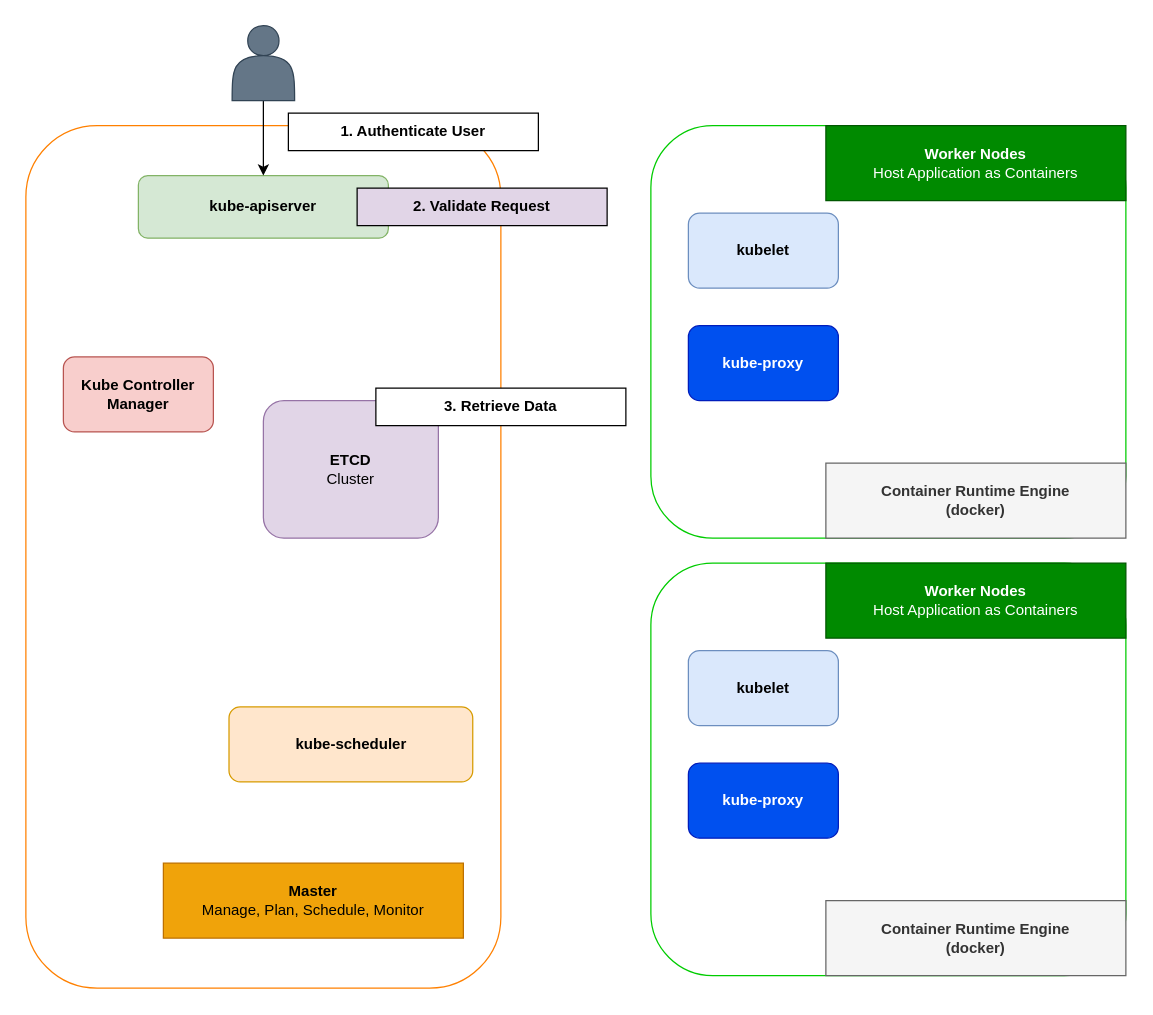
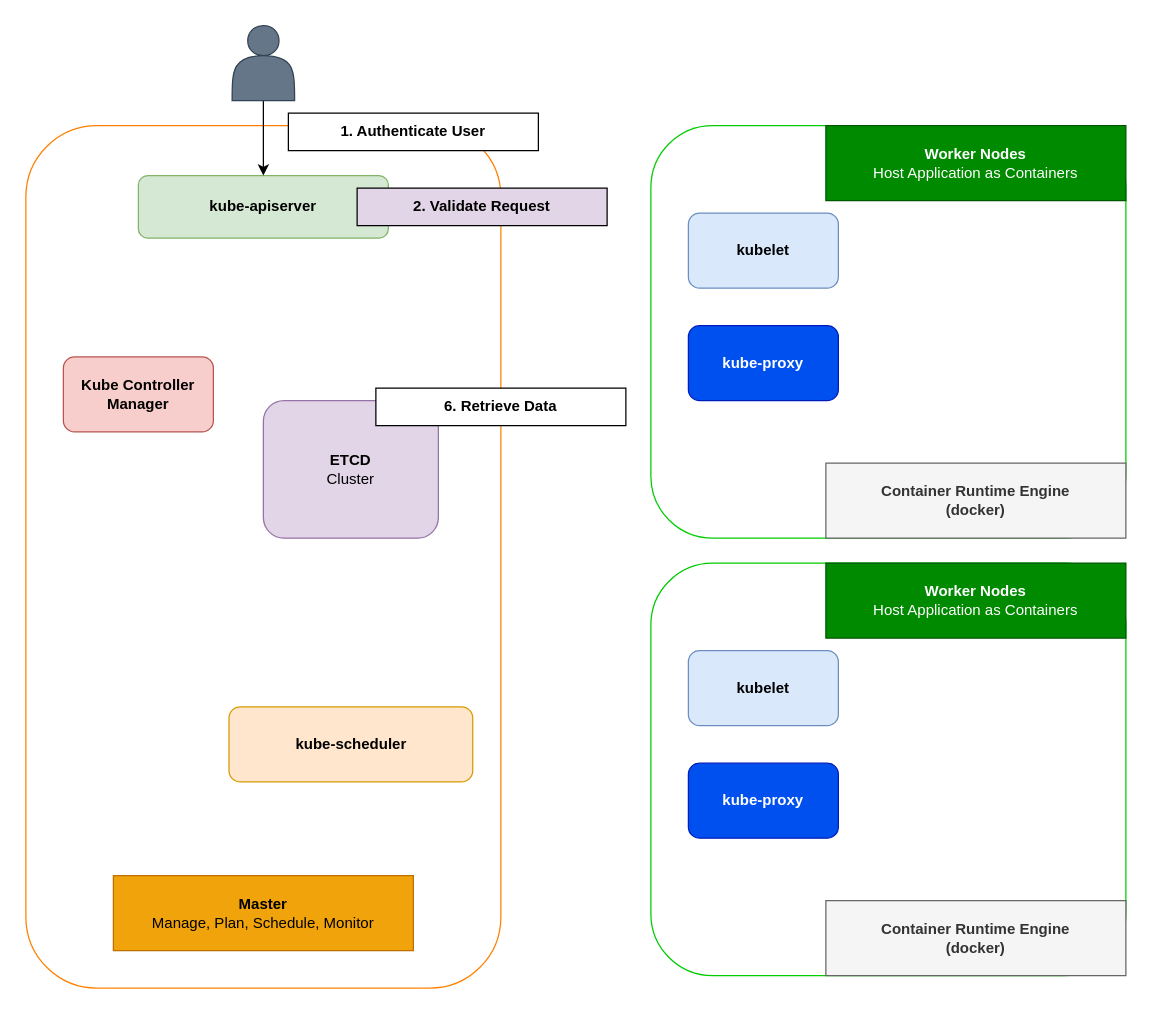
node "3. Retrieve Data": label "3. Retrieve Data" -> "6. Retrieve Data"
node "Master Manage, Plan, Schedule, Monitor": moved (313, 901) -> (263, 913)
